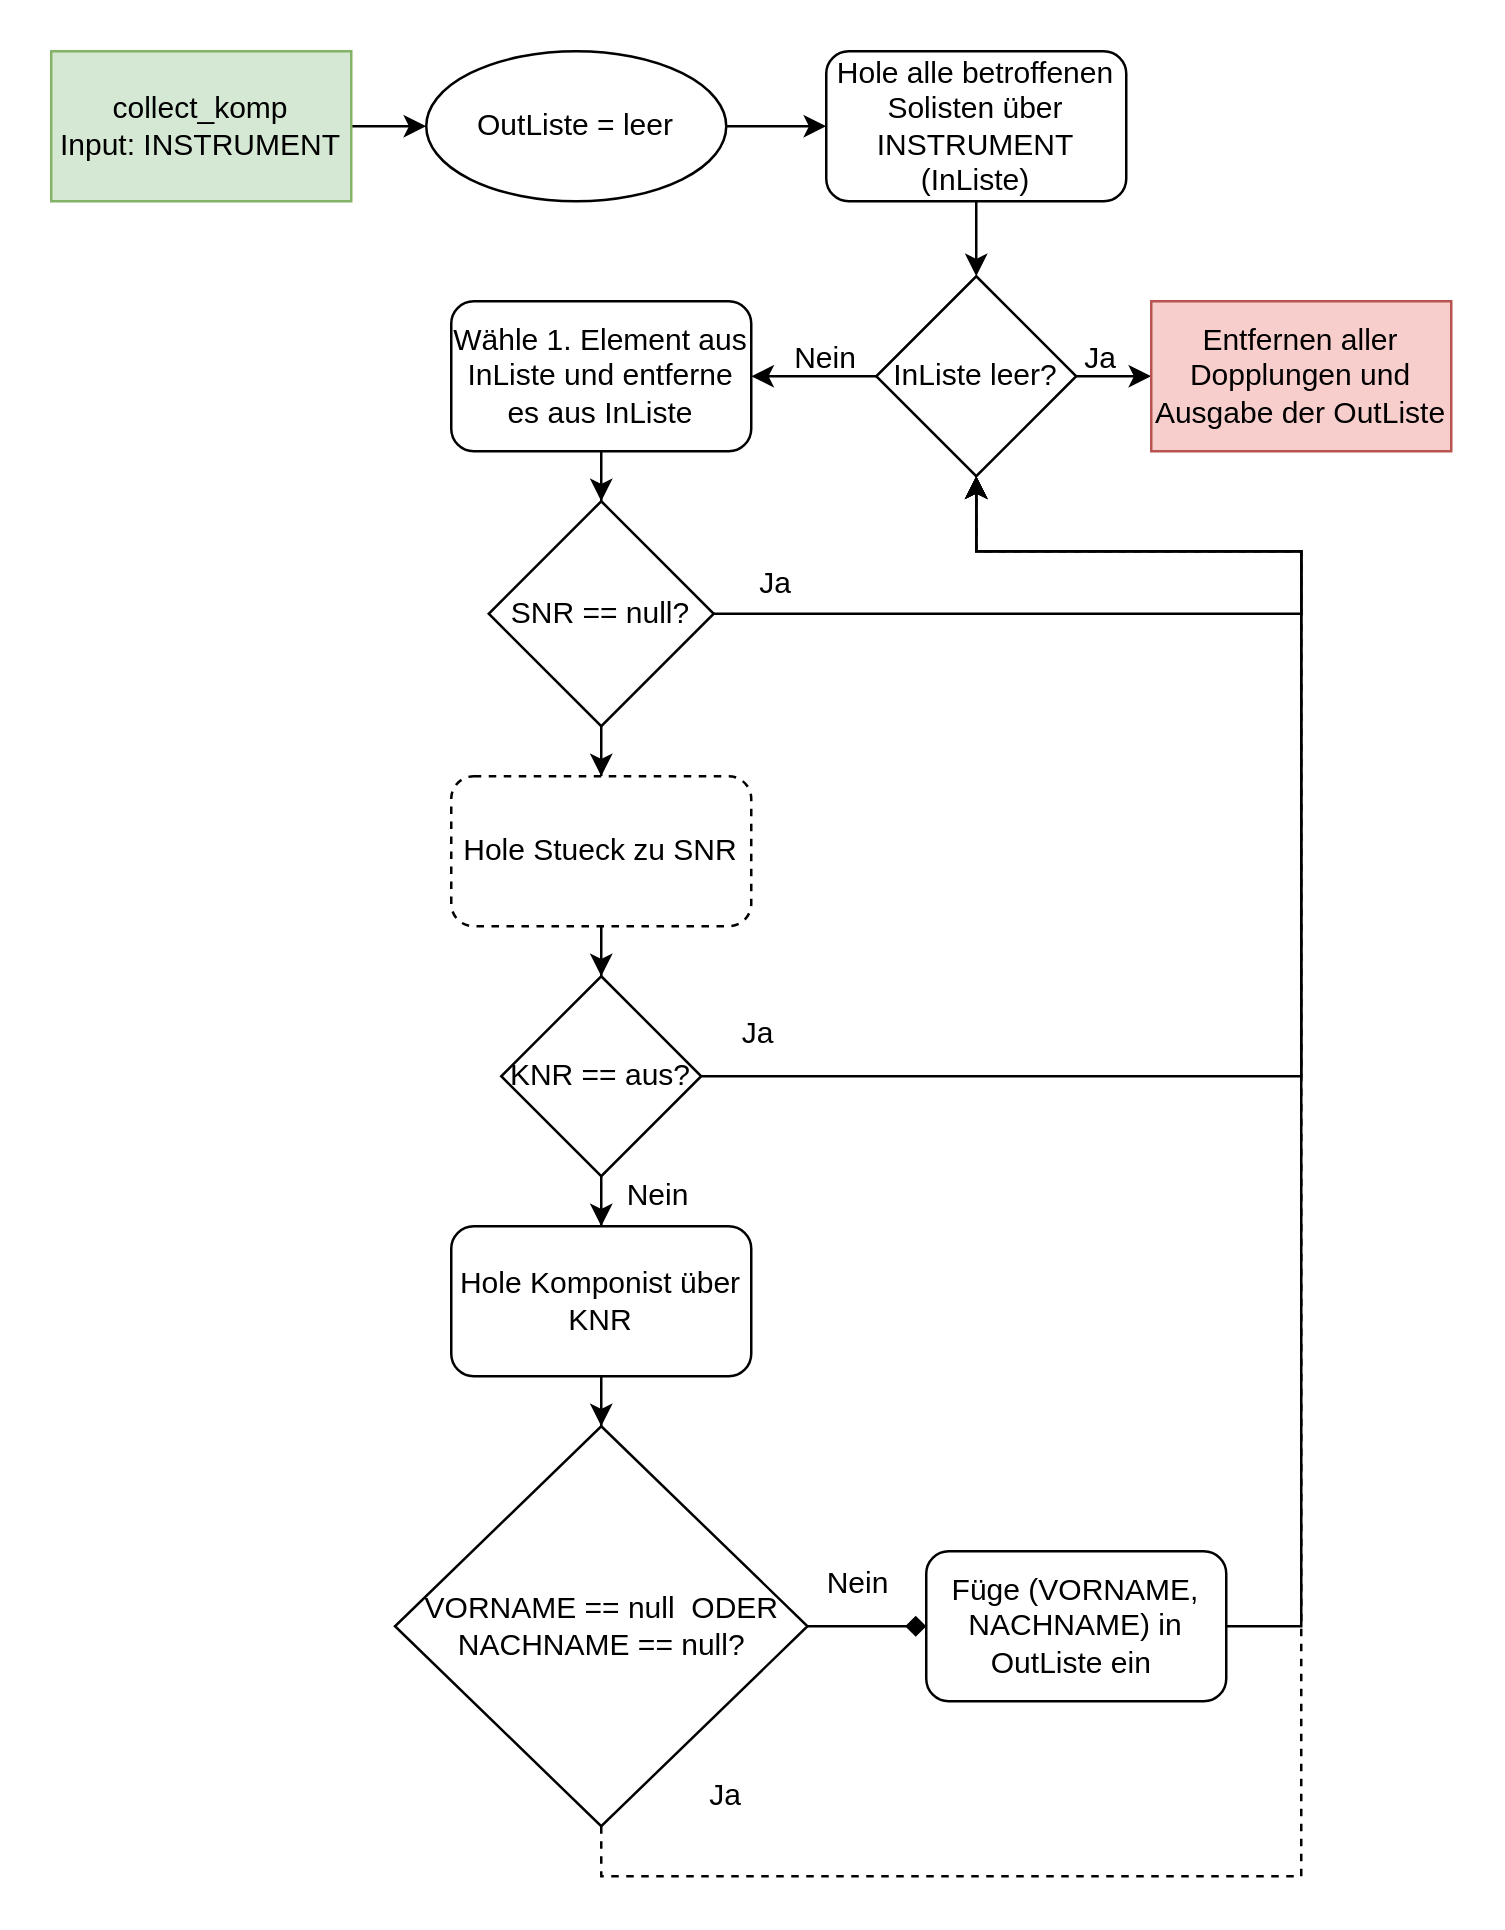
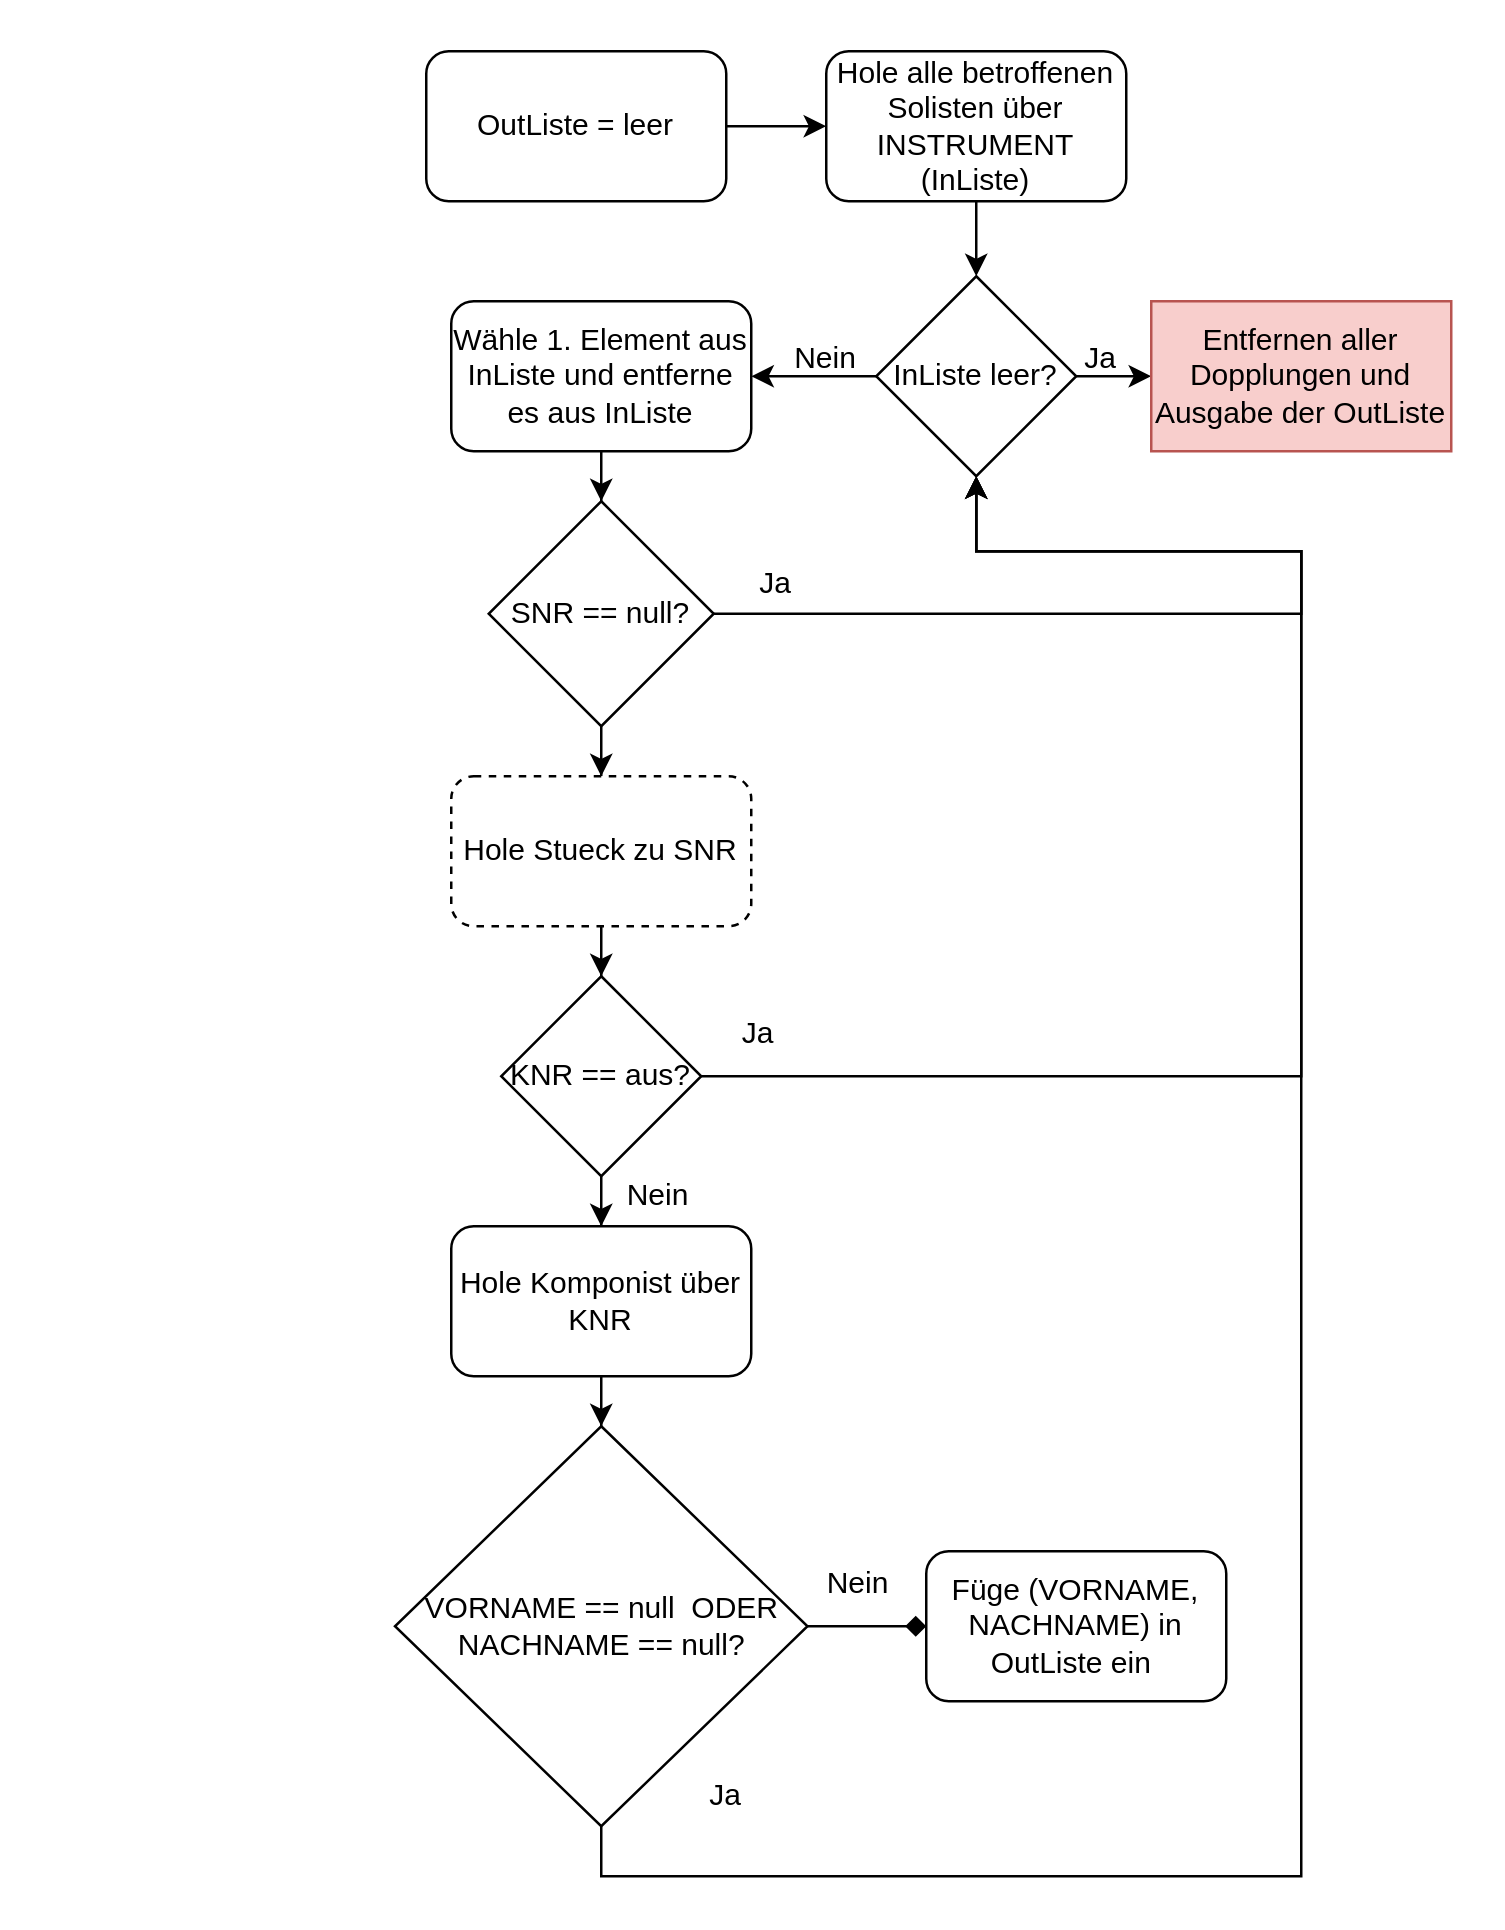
node "collect_komp Input: INSTRUMENT": removed
edge "collect_komp Input: INSTRUMENT" -> "OutListe = leer": removed
node "OutListe = leer": shape ellipse -> rounded rectangle
edge "Füge (VORNAME, NACHNAME) in OutListe ein" -> "InListe leer?": removed
edge "VORNAME == null ODER NACHNAME == null?" -> "InListe leer?": style dashed -> solid
